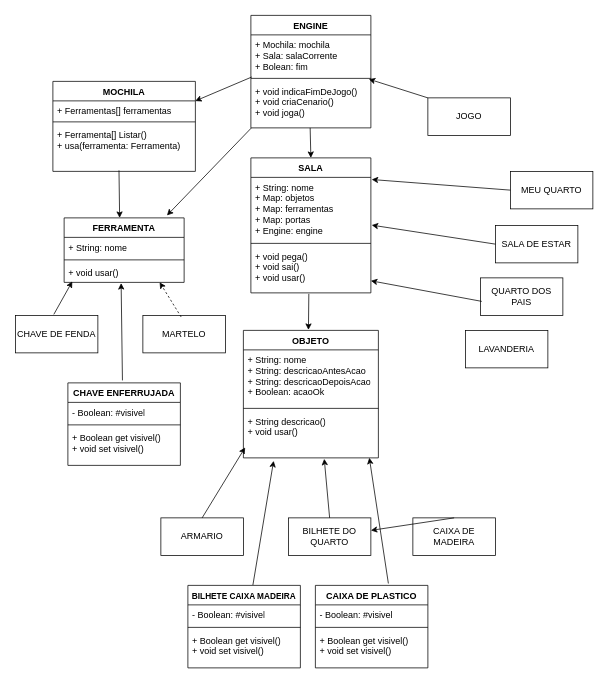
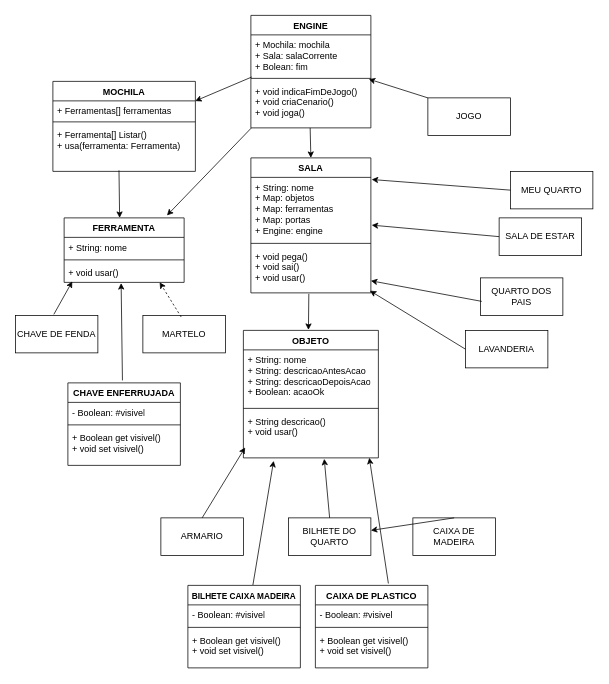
node "SALA DE ESTAR": moved (537, 244) -> (540, 237)
edge "LAVANDERIA" -> "+ void pega() + void sai() + void usar()": added
